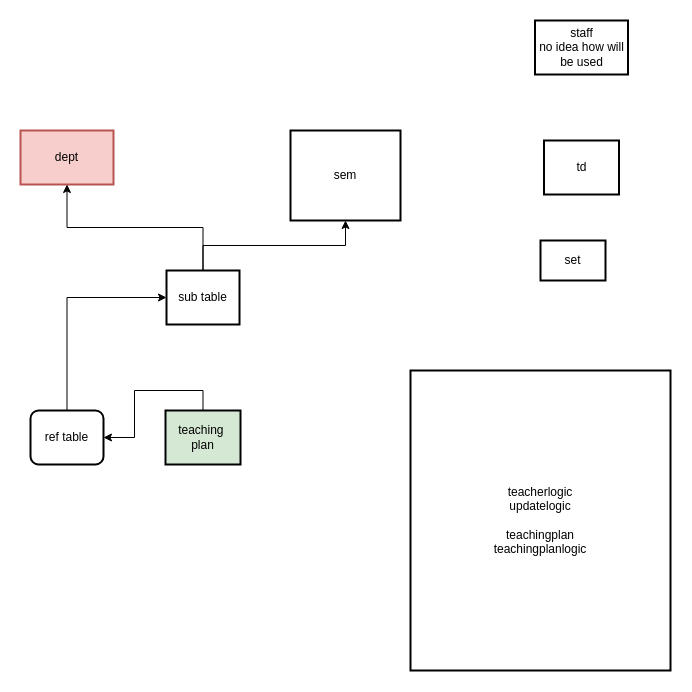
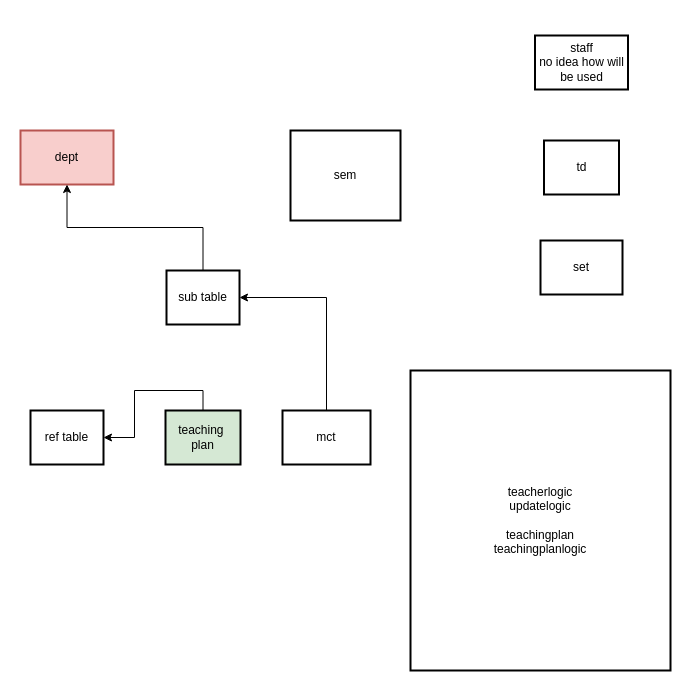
node "staff no idea how will be used": moved (582, 48) -> (582, 63)
edge "sub table" -> "sem": removed
node "set": size 65x40 -> 82x54
edge "ref table" -> "sub table": removed
edge "mct" -> "sub table": added
node "ref table": shape rounded rectangle -> rectangle
node "mct": added
